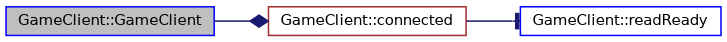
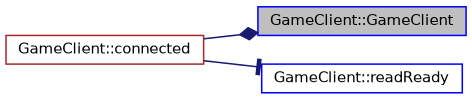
edge "GameClient::GameClient" -> "GameClient::connected": reversed
